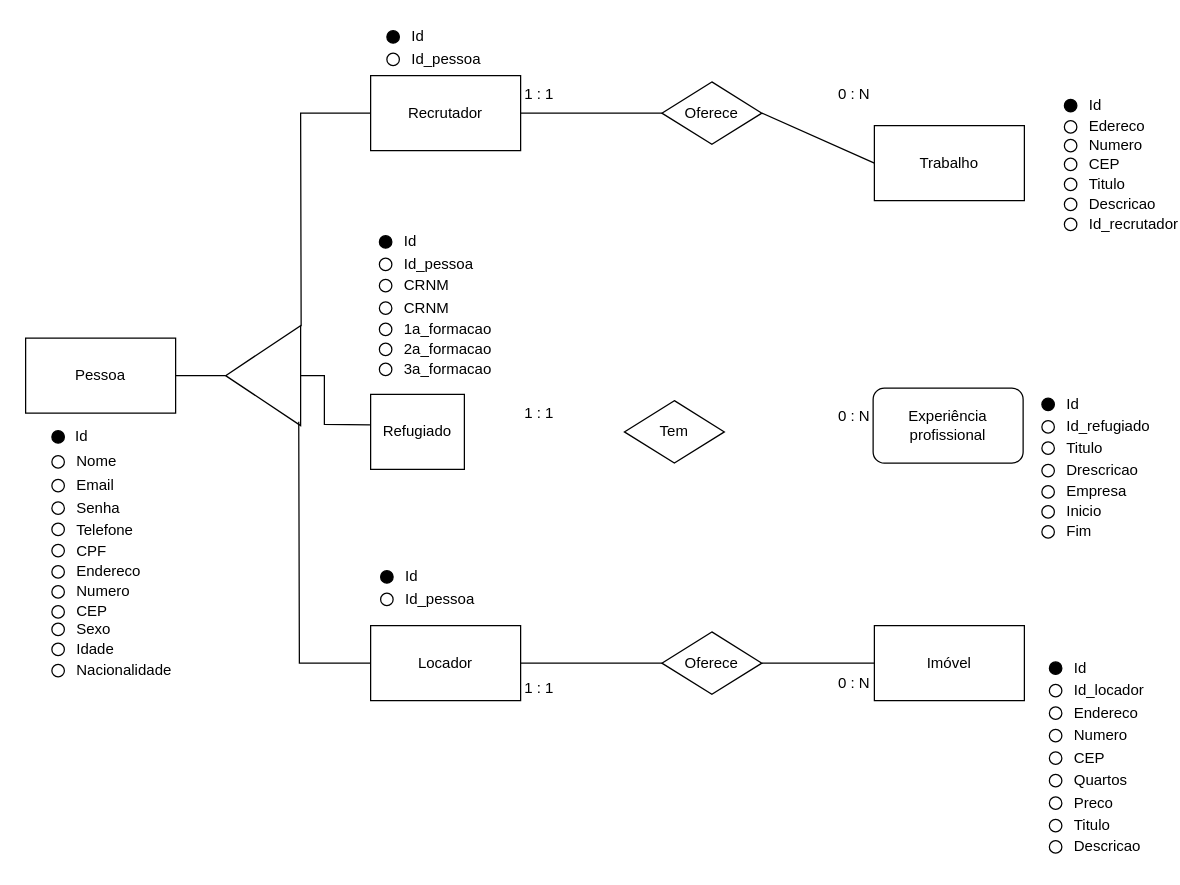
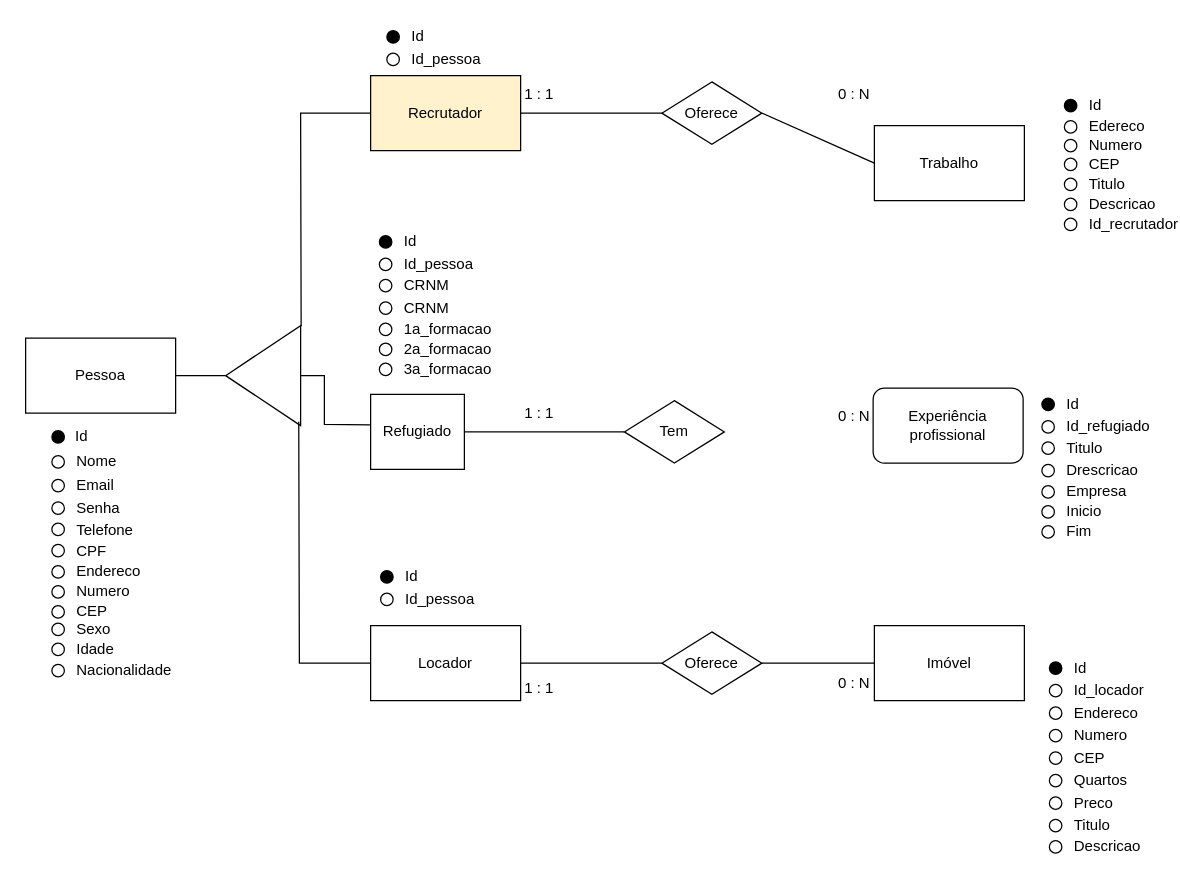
node "Recrutador": fillcolor #ffffff -> #fff2cc
edge "Refugiado" -- "Tem": added
